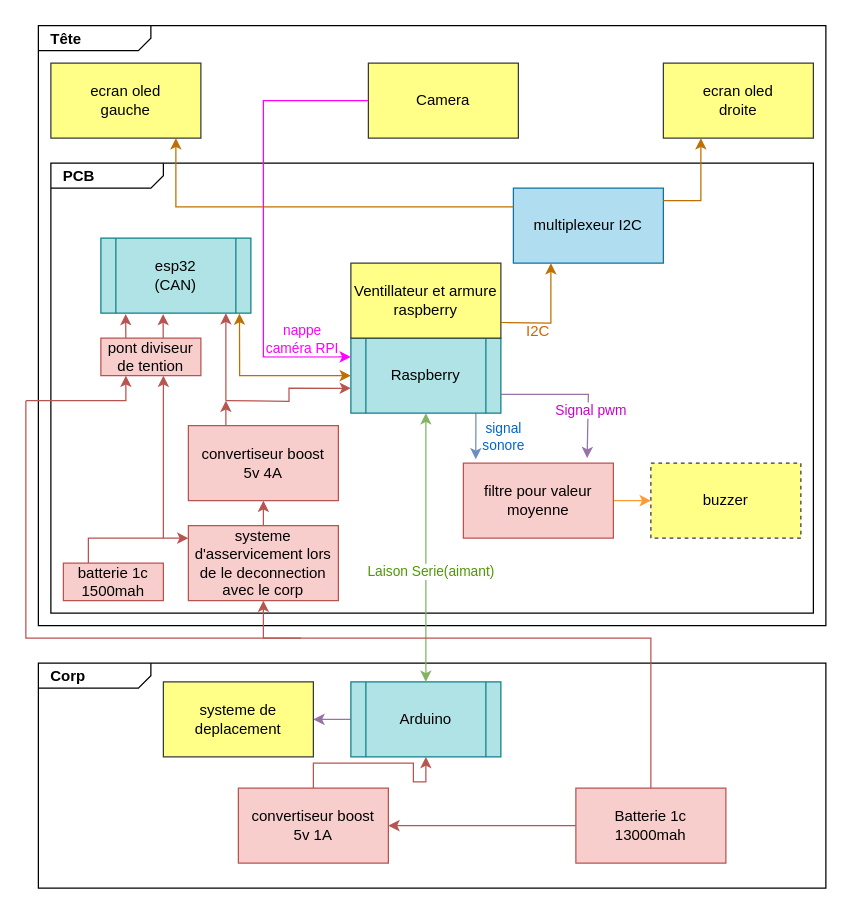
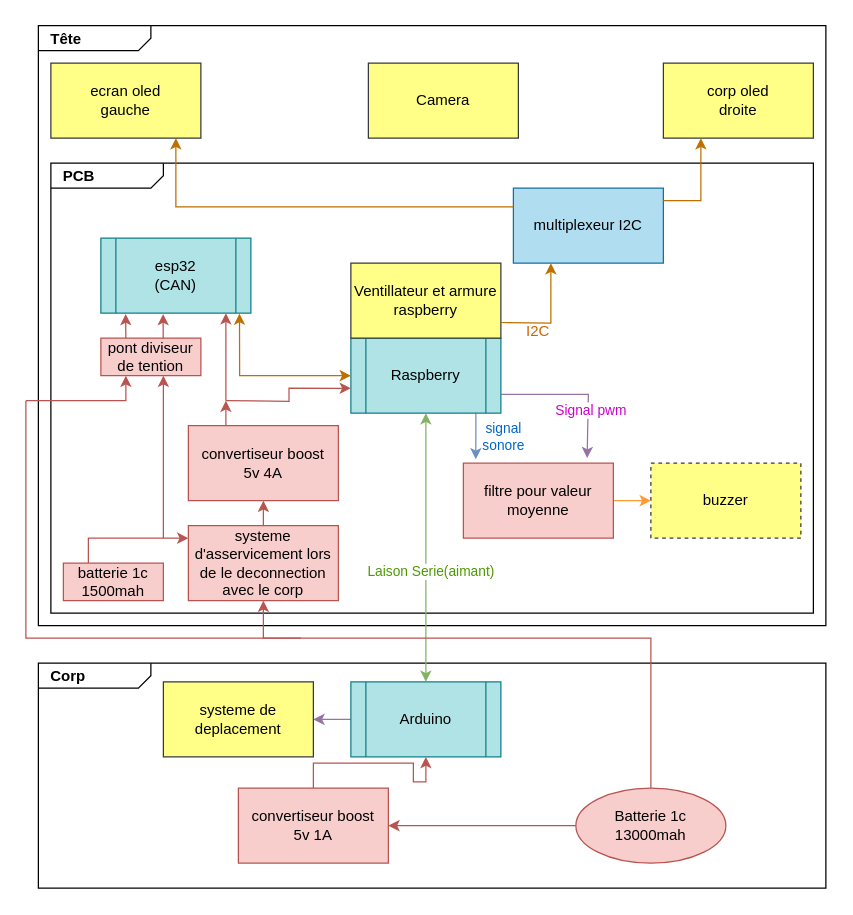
node "ecran oled droite": label "ecran oled droite" -> "corp oled droite"
edge "Camera" -> "Raspberry": removed, label "nappe caméra RPI"
node "Batterie 1c 13000mah": shape rectangle -> ellipse
